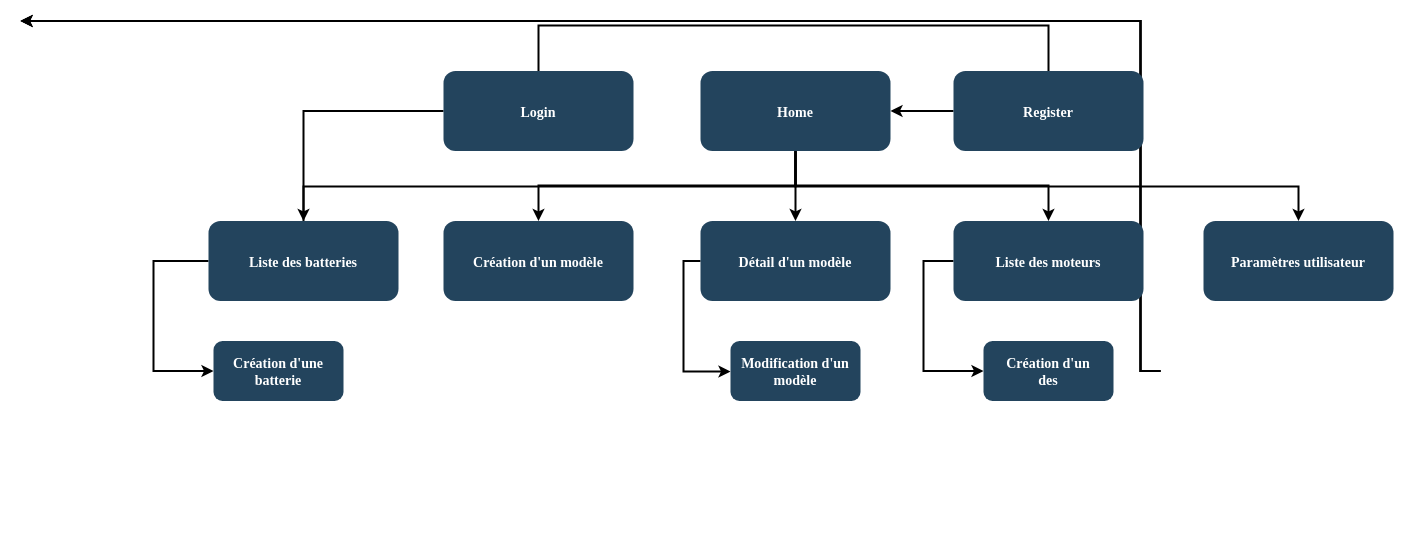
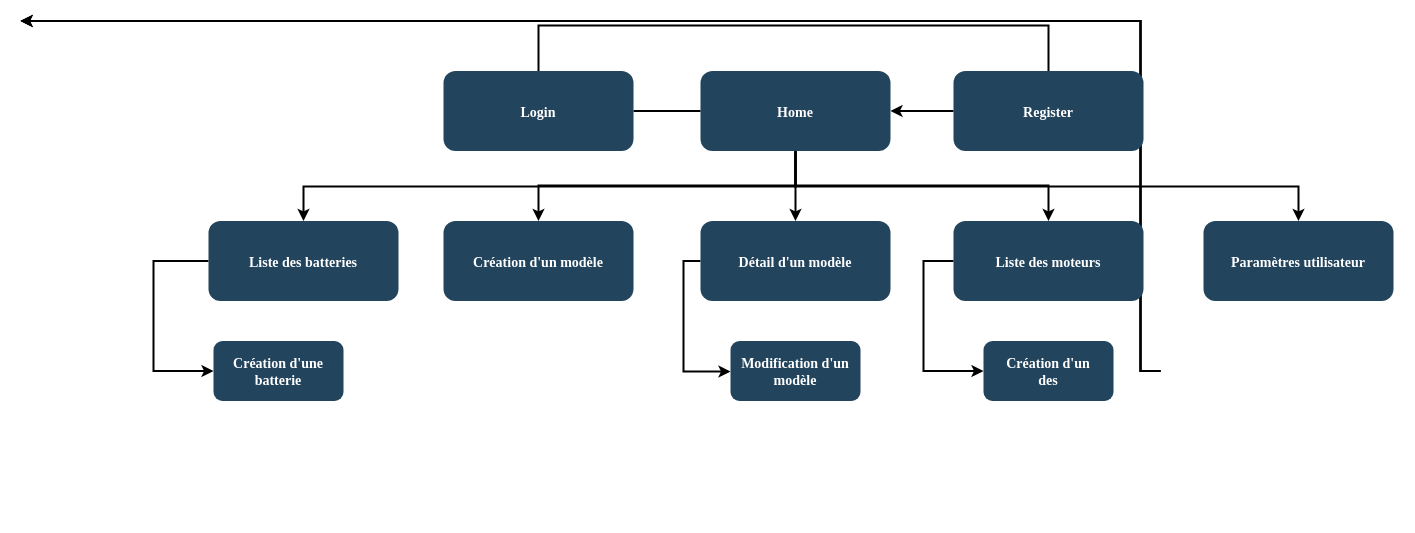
edge "Login" -- "Liste des batteries": now "Login" -- "Home"
